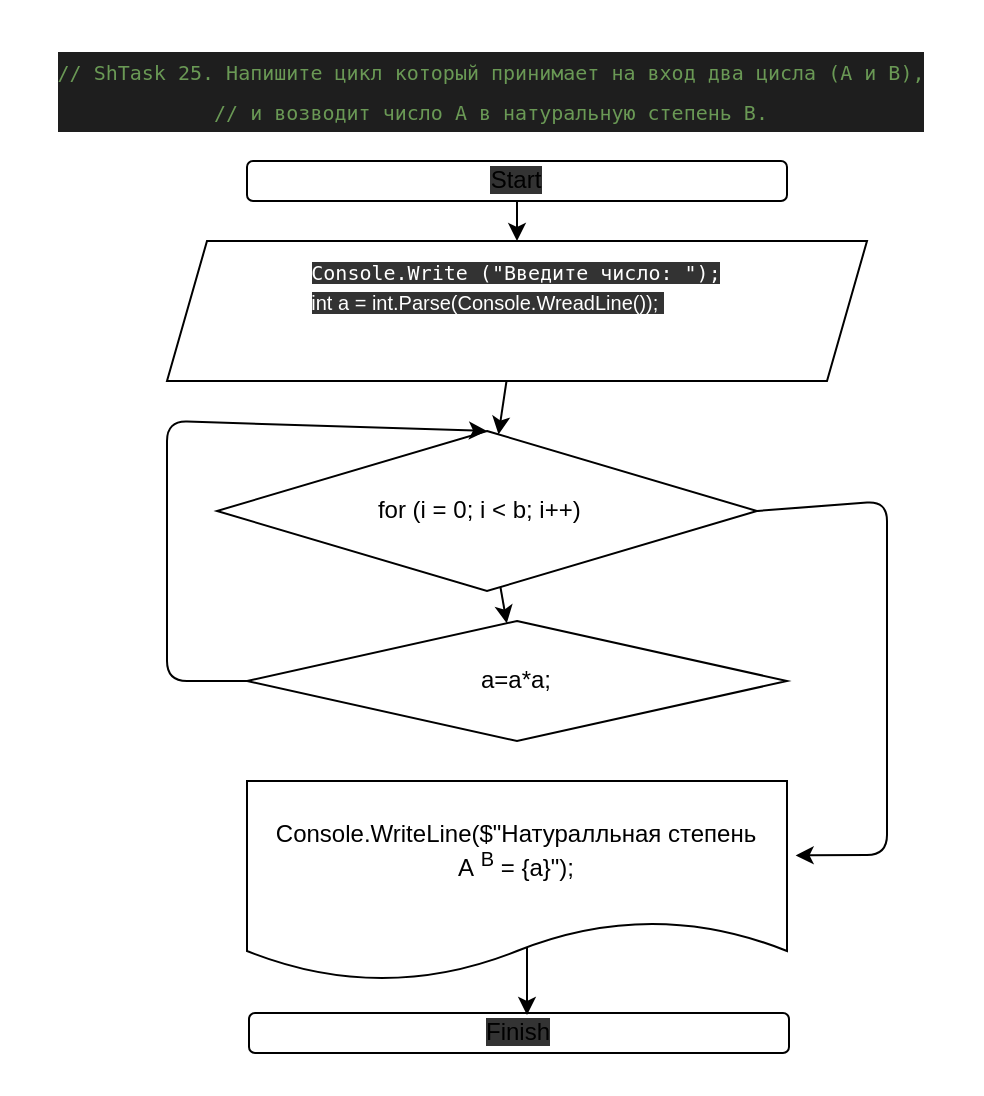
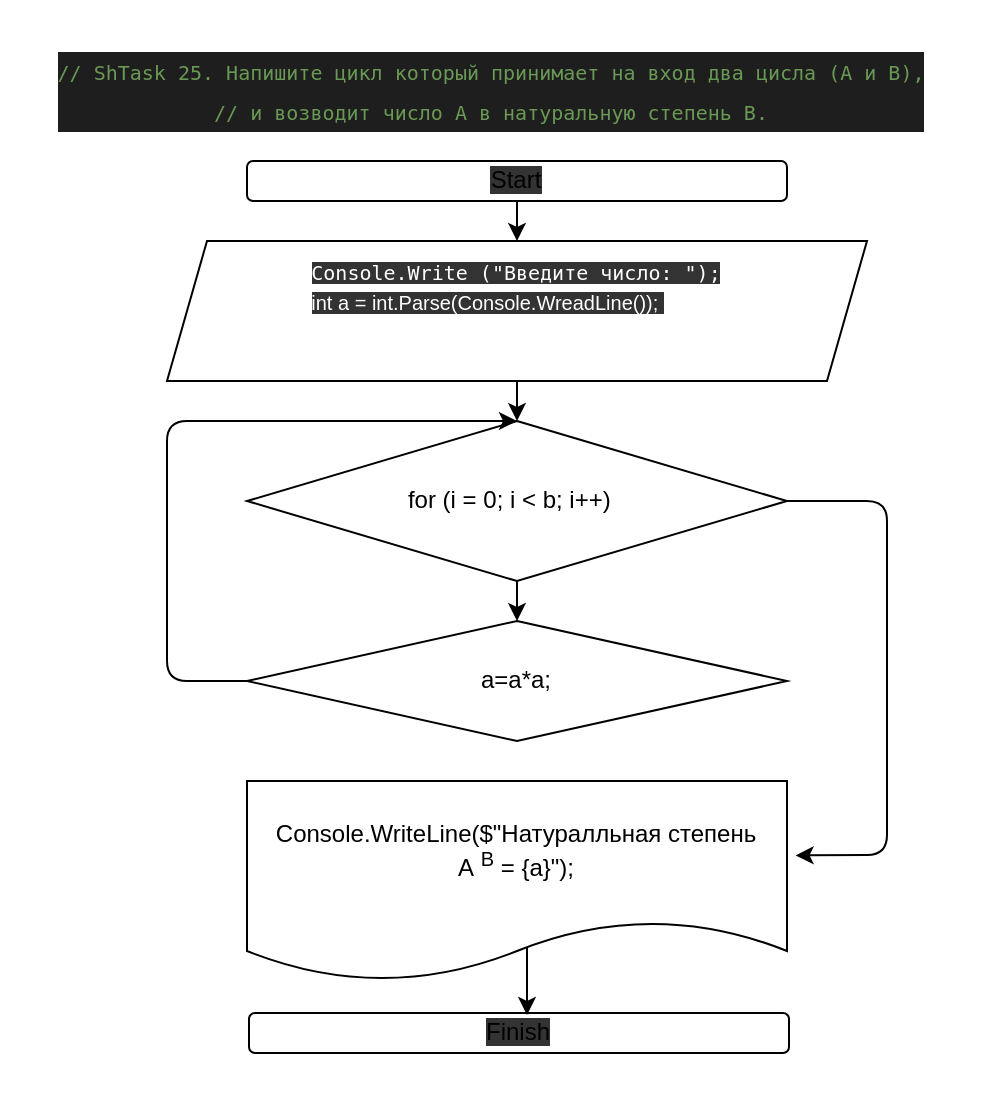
node "for (i = 0; i < b; i++)": moved (487, 511) -> (517, 501)
